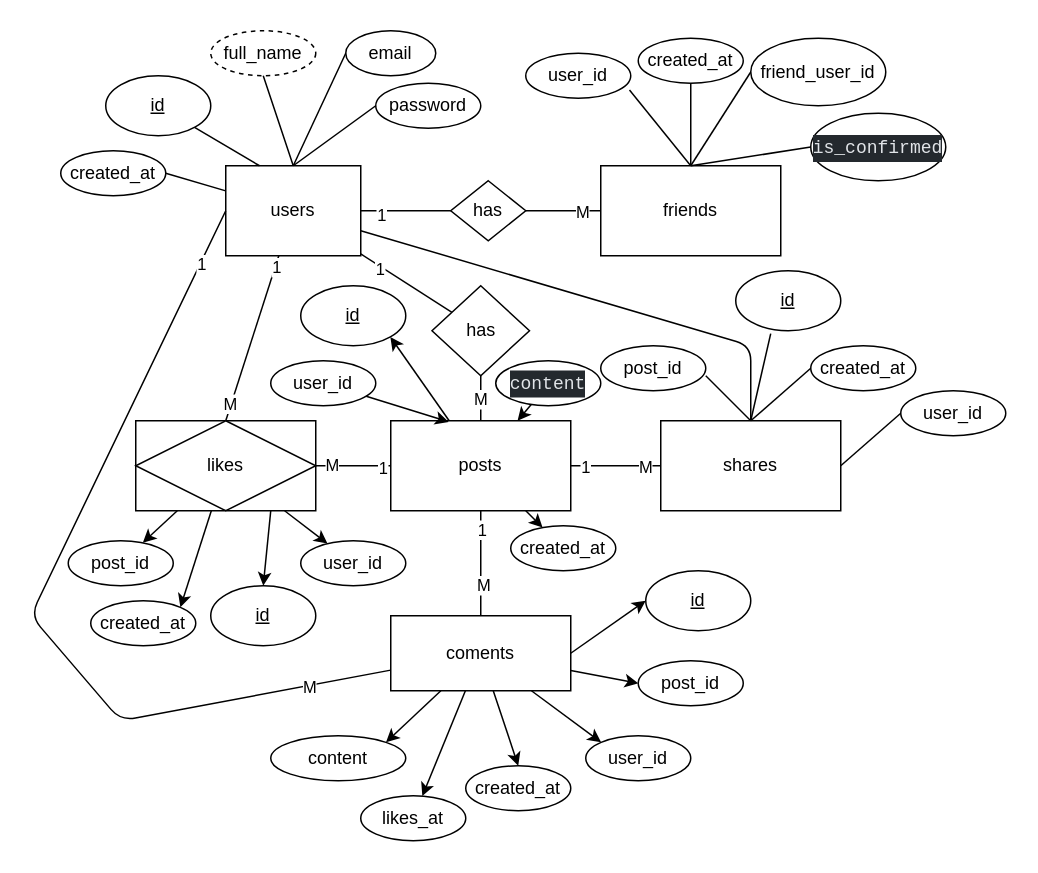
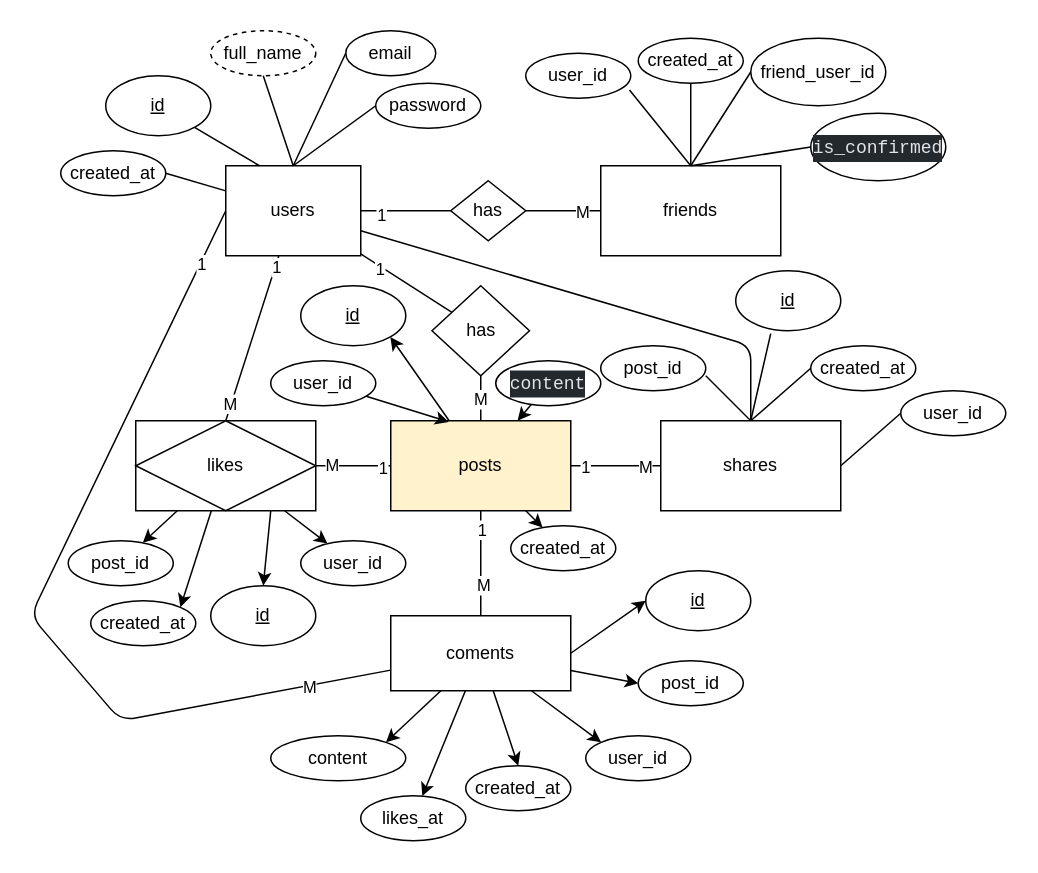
node "posts": fillcolor #ffffff -> #fff2cc
